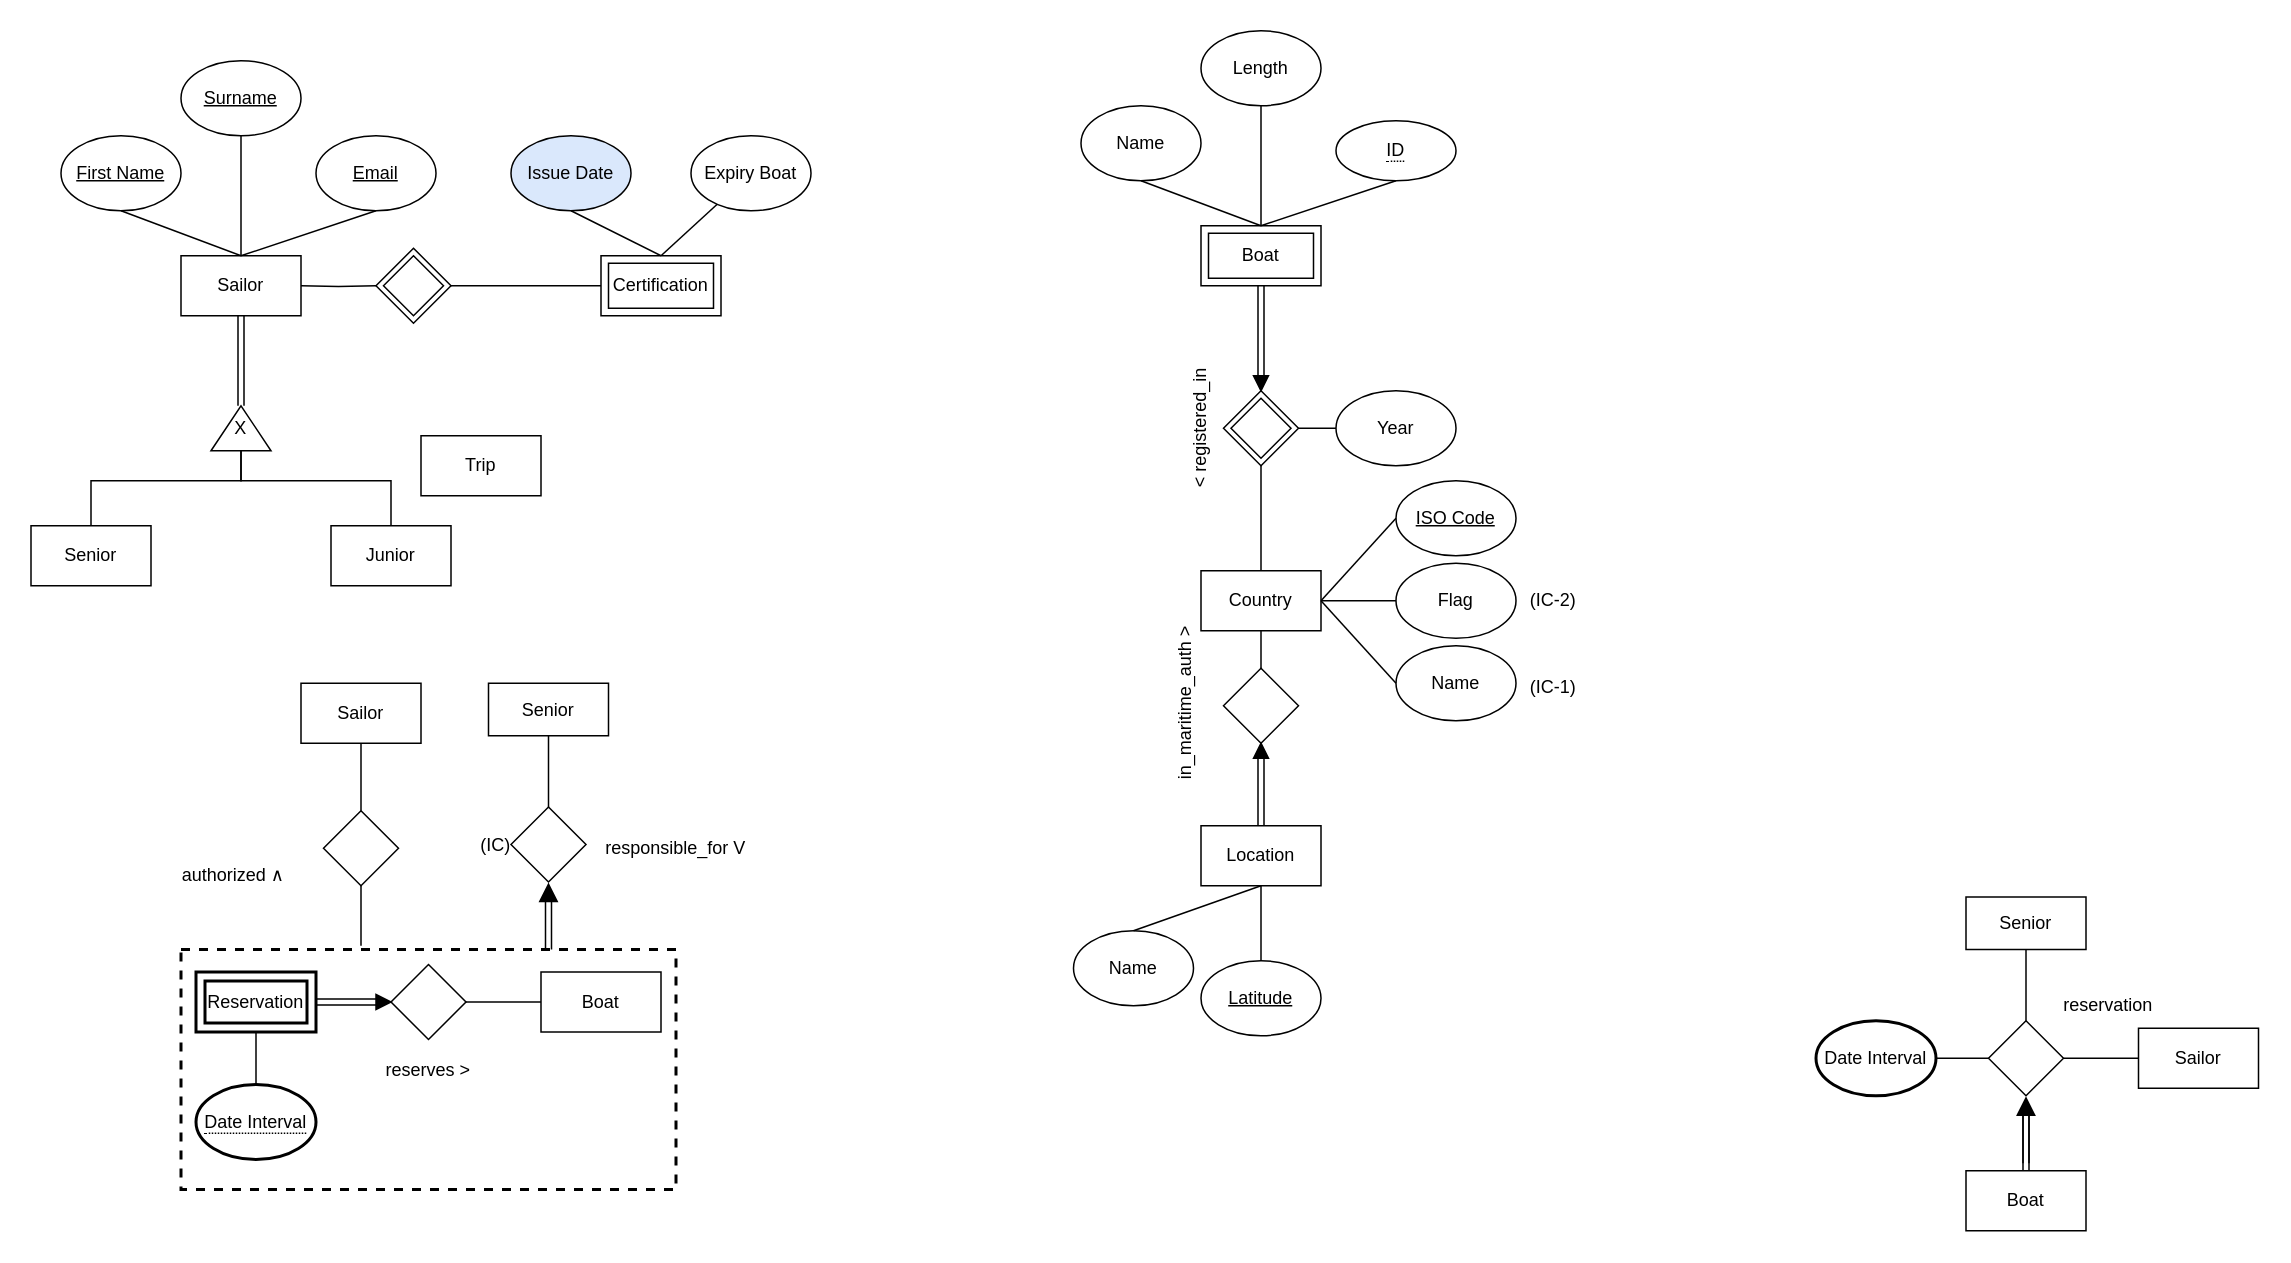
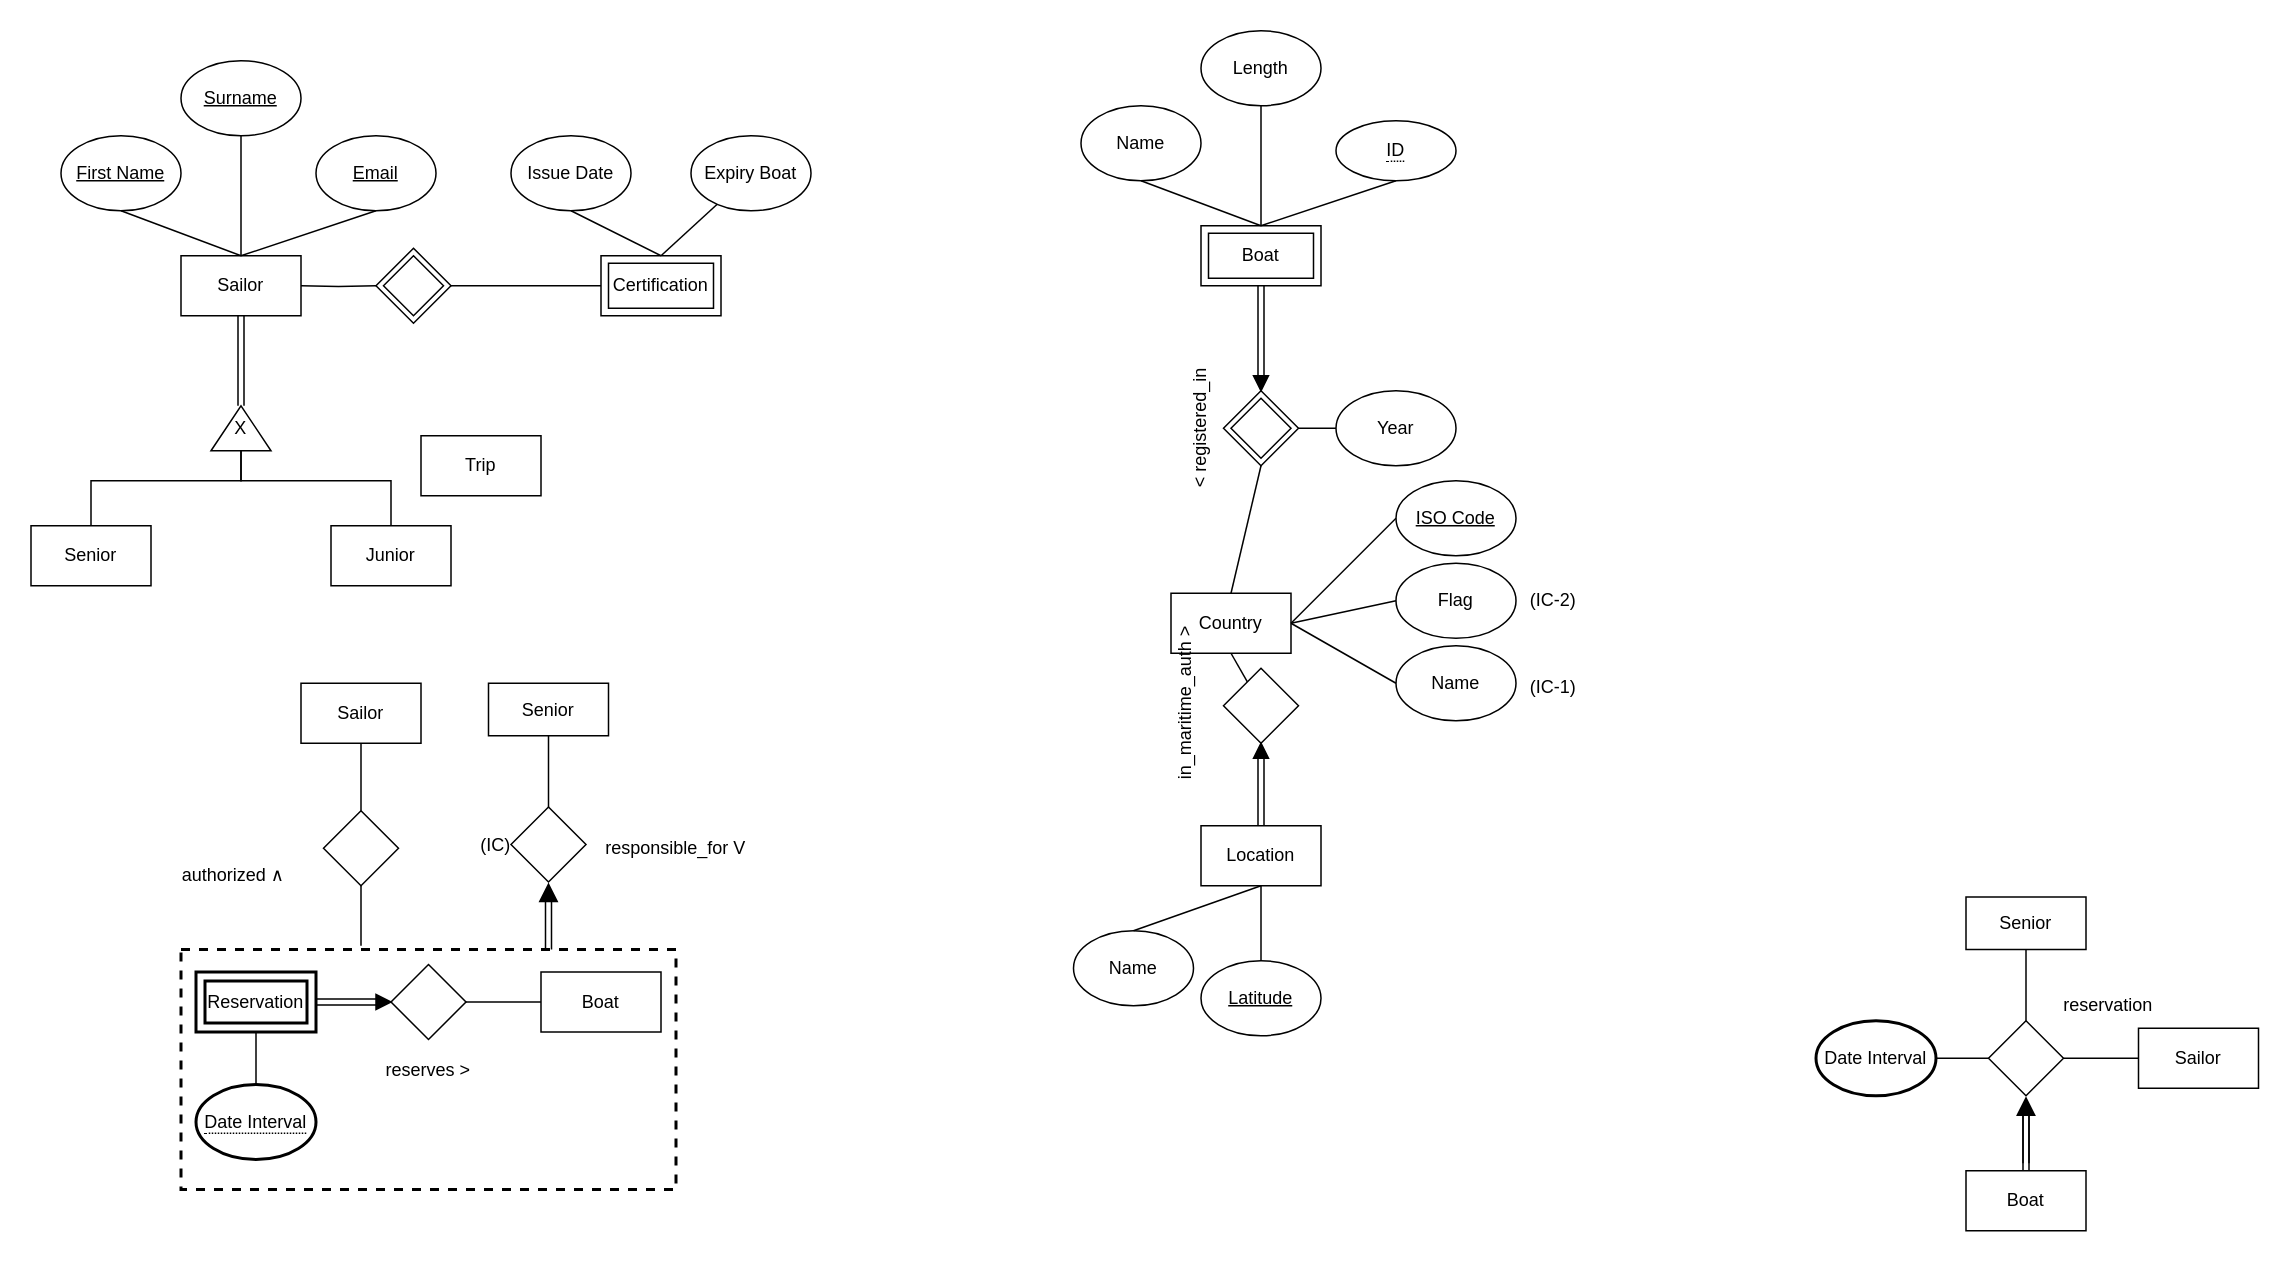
node "Issue Date": fillcolor #dae8fc -> #ffffff
node "Country": moved (1261, 601) -> (1231, 623)
